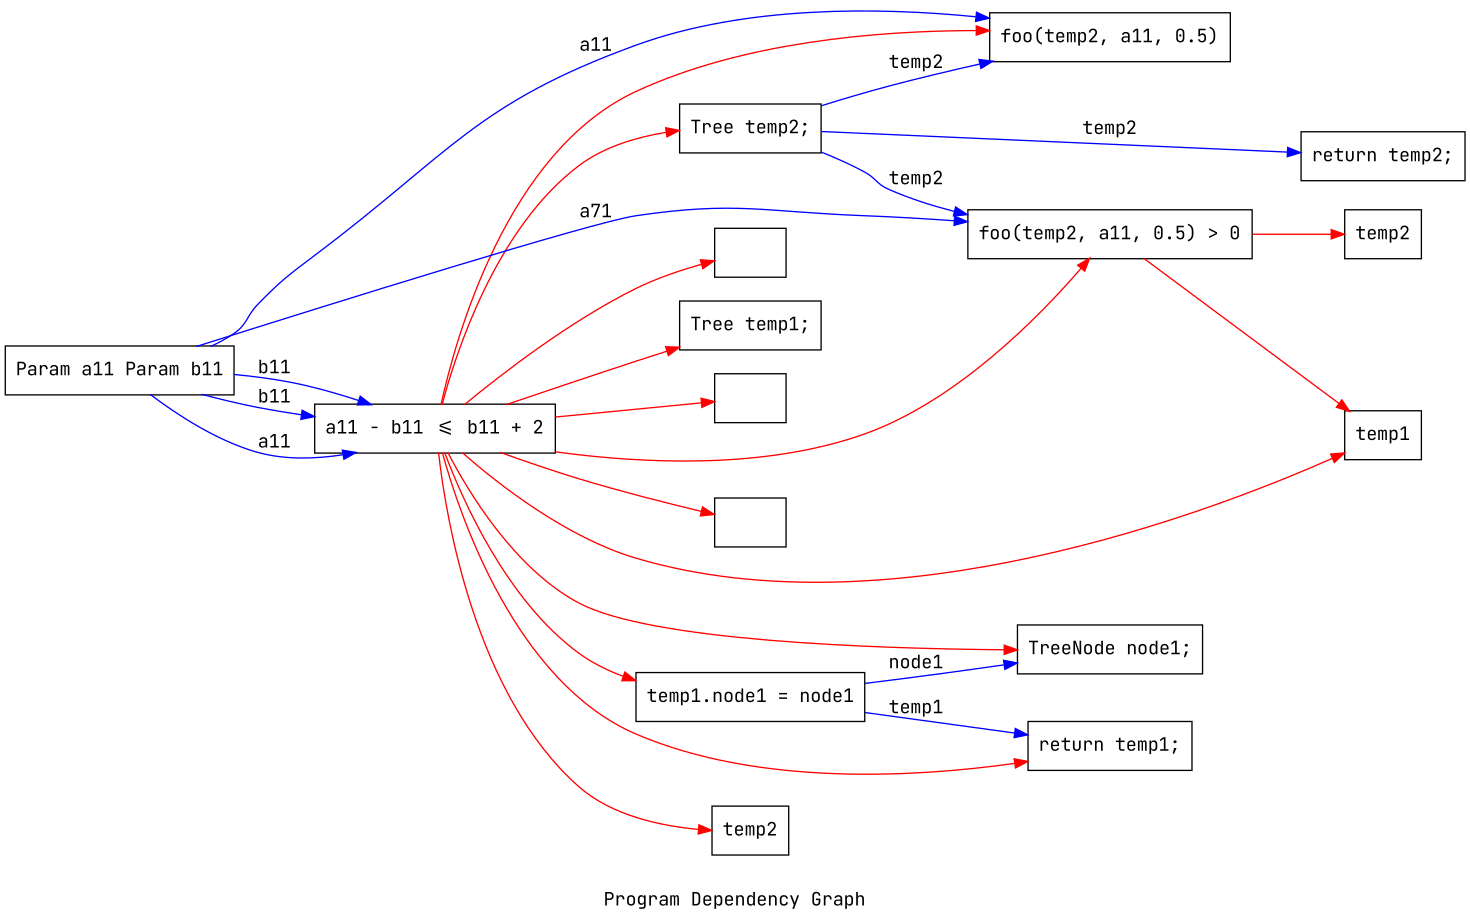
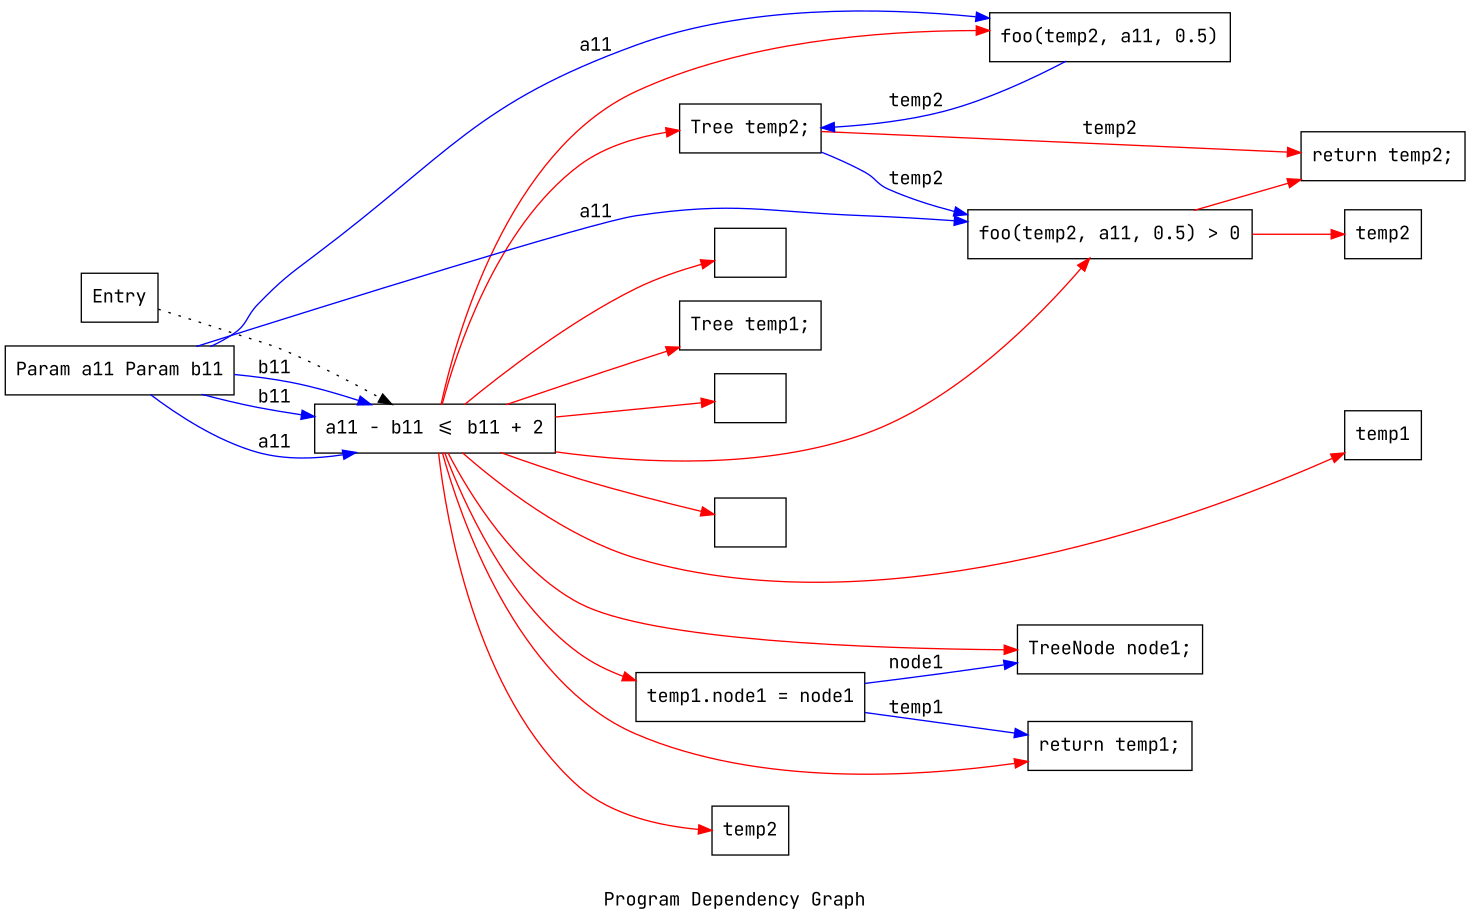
edge "Tree temp2;" -> "foo(temp2, a11, 0.5)": reversed
edge "Tree temp2;" -> "return temp2;": color blue -> red
edge "Param a11 Param b11" -> "foo(temp2, a11, 0.5) > 0": label "a71" -> "a11"
node "Entry": added
edge "foo(temp2, a11, 0.5) > 0" -> "temp1": now "foo(temp2, a11, 0.5) > 0" -> "return temp2;"
